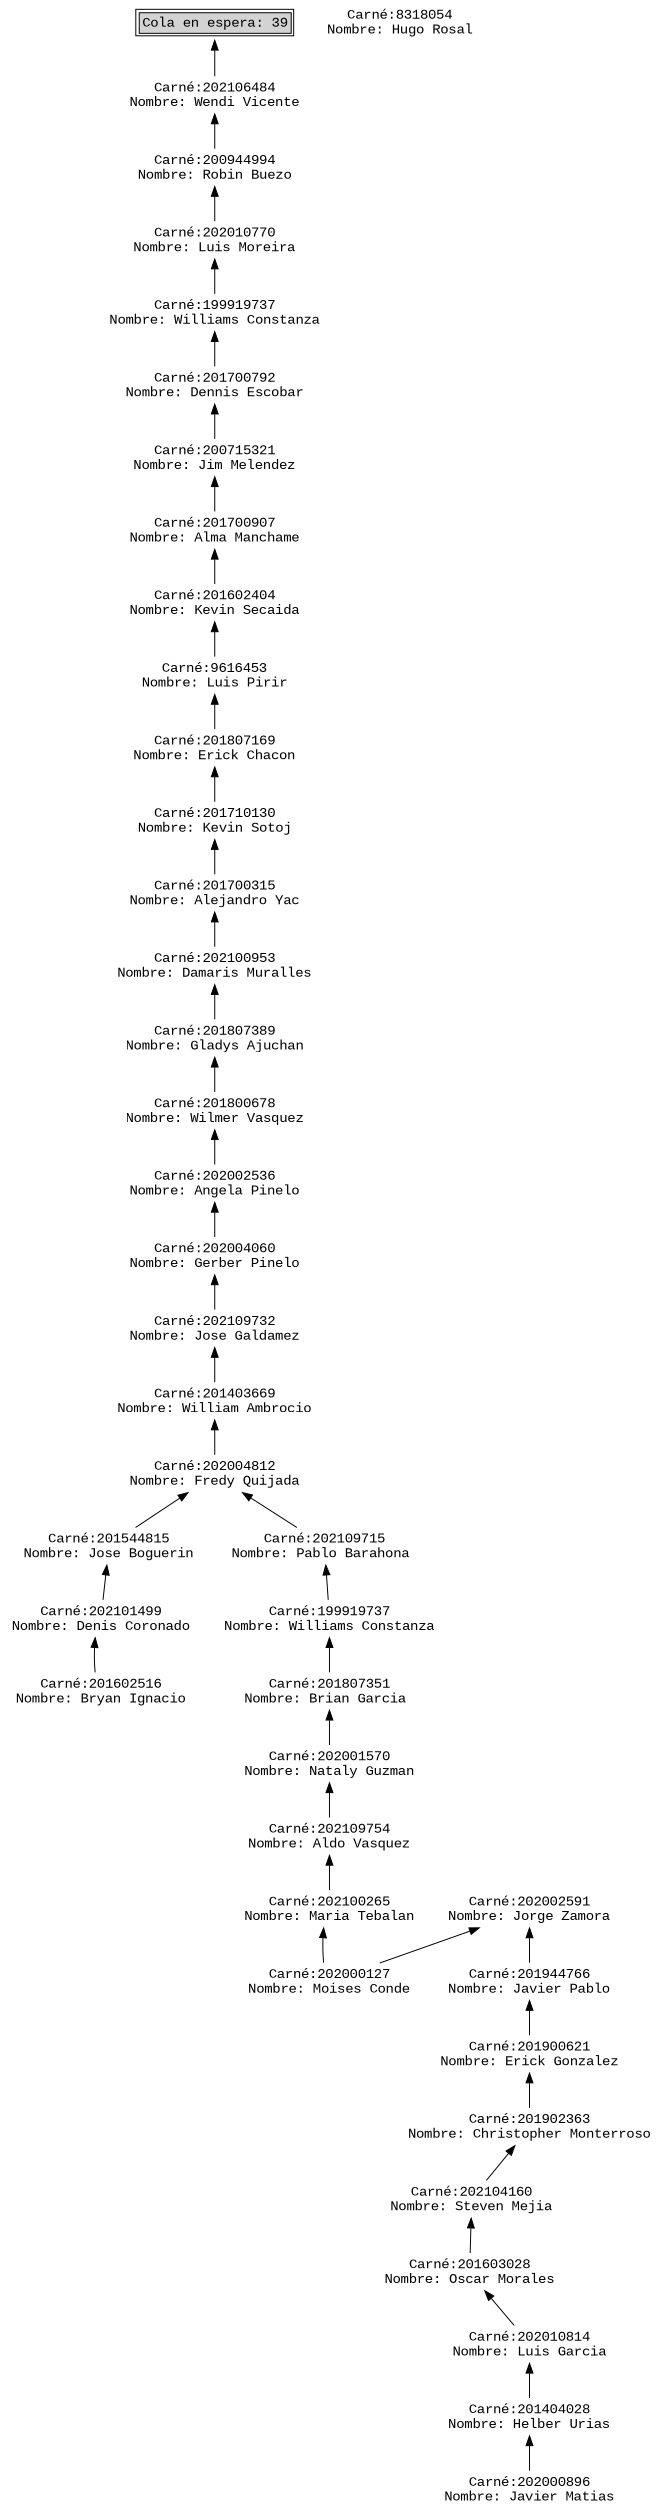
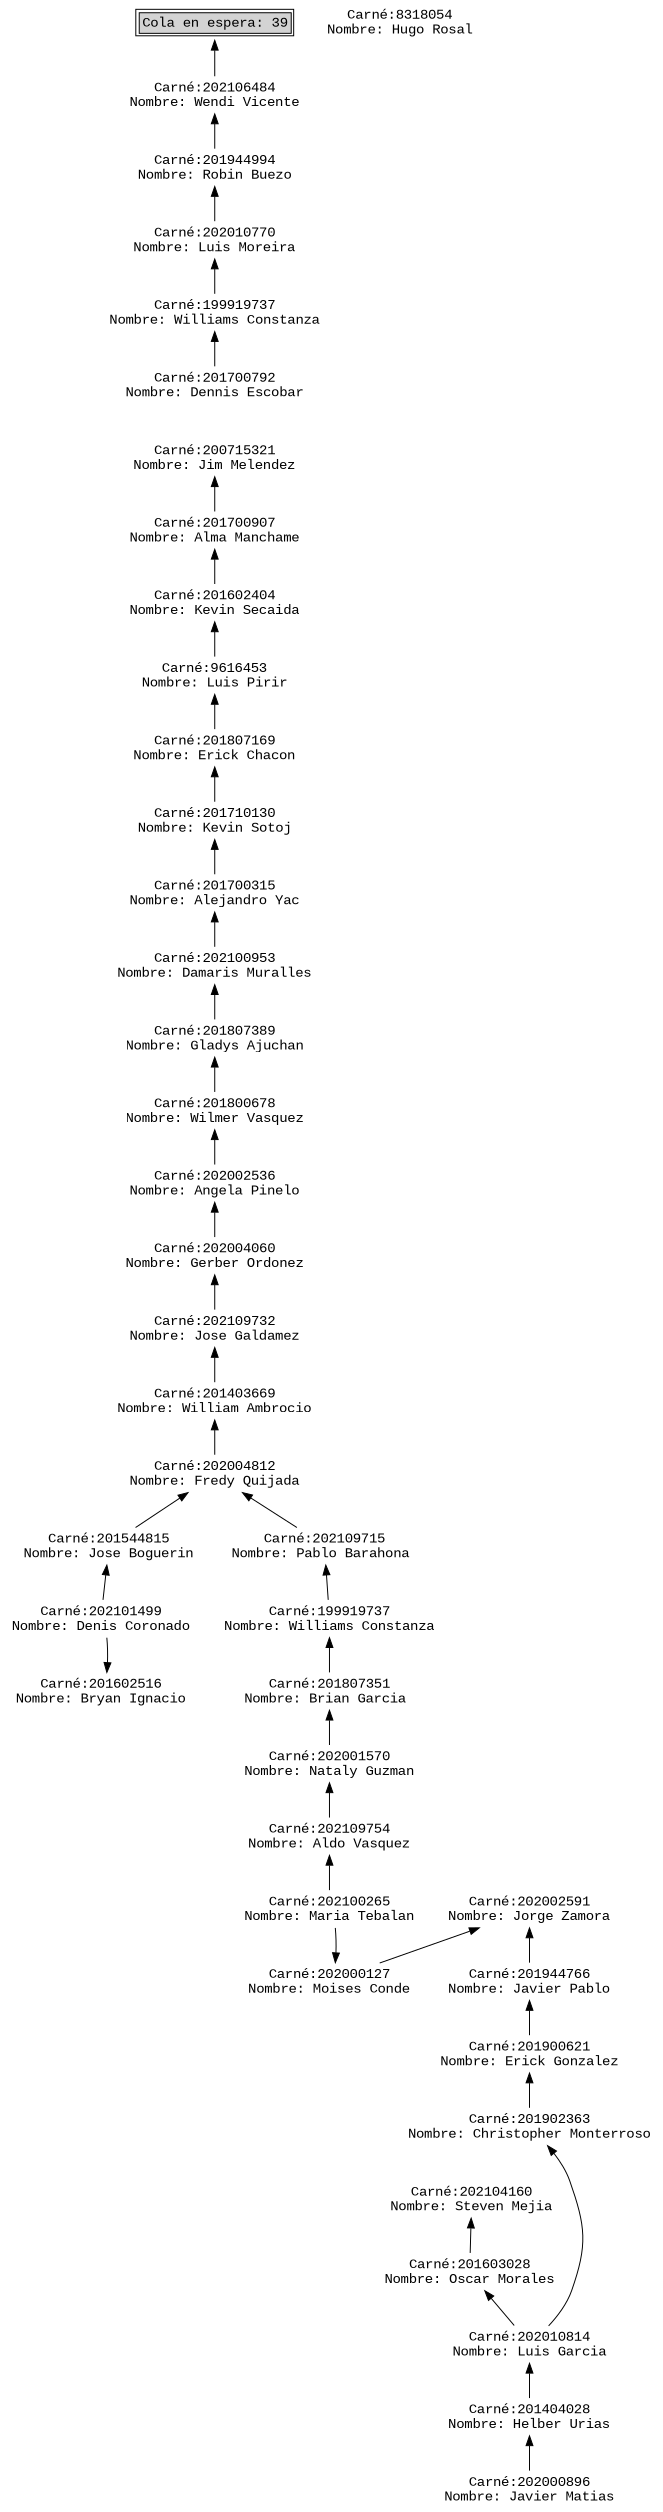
node "Carné:200944994 Nombre: Robin Buezo": label "Carné:200944994 Nombre: Robin Buezo" -> "Carné:201944994 Nombre: Robin Buezo"
edge "Carné:200715321 Nombre: Jim Melendez" -> "Carné:201700792 Nombre: Dennis Escobar": removed
node "Carné:202004060 Nombre: Gerber Pinelo": label "Carné:202004060 Nombre: Gerber Pinelo" -> "Carné:202004060 Nombre: Gerber Ordonez"
edge "Carné:201602516 Nombre: Bryan Ignacio" -> "Carné:202101499 Nombre: Denis Coronado": reversed
edge "Carné:202000127 Nombre: Moises Conde" -> "Carné:202100265 Nombre: Maria Tebalan": reversed
edge "Carné:202104160 Nombre: Steven Mejia" -> "Carné:201902363 Nombre: Christopher Monterroso": now "Carné:202010814 Nombre: Luis Garcia" -> "Carné:201902363 Nombre: Christopher Monterroso"
